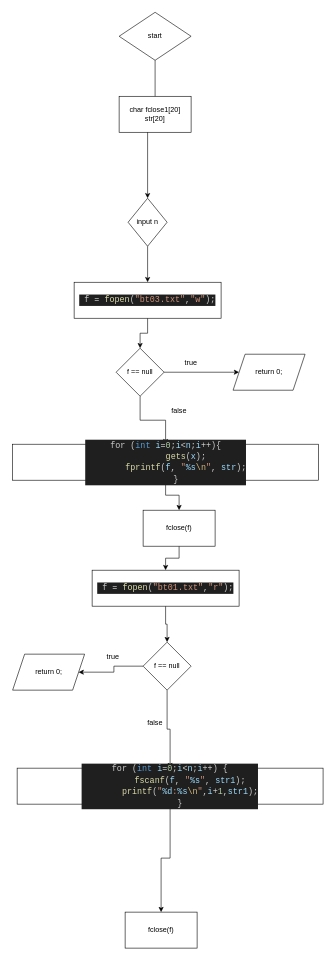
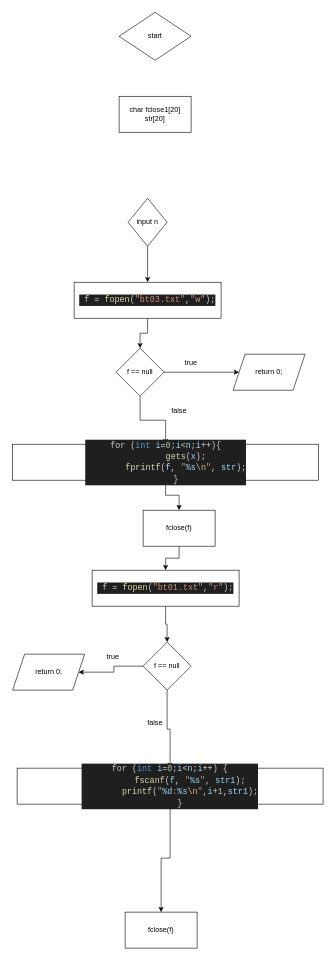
edge "start" -> "input n": removed
